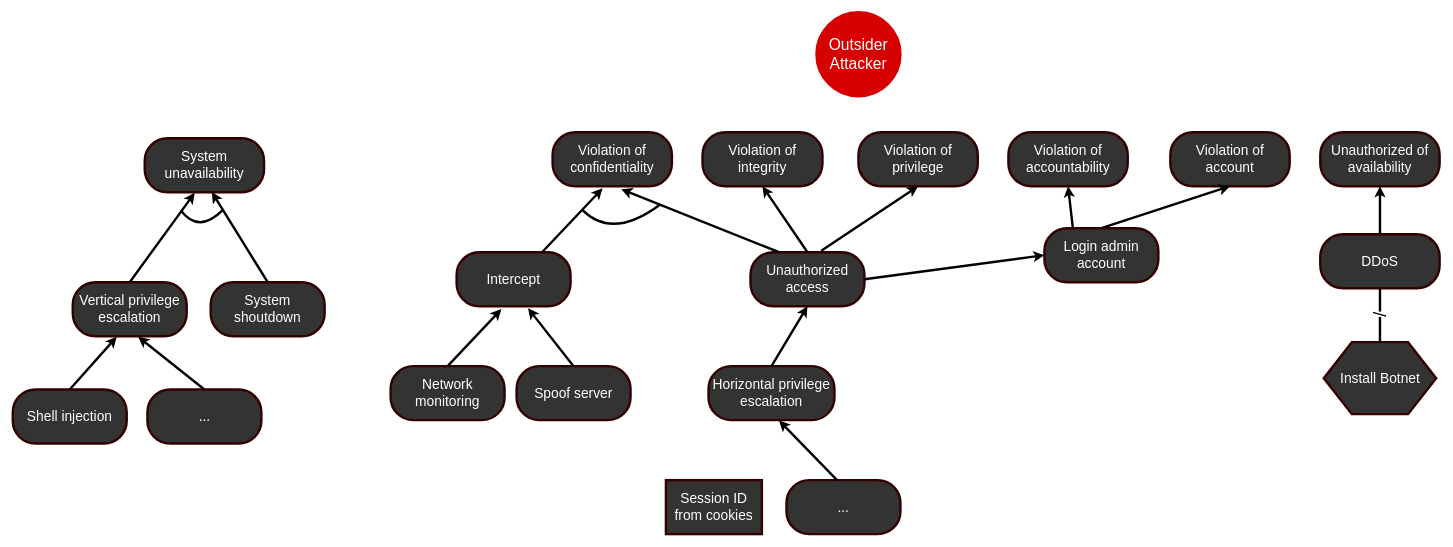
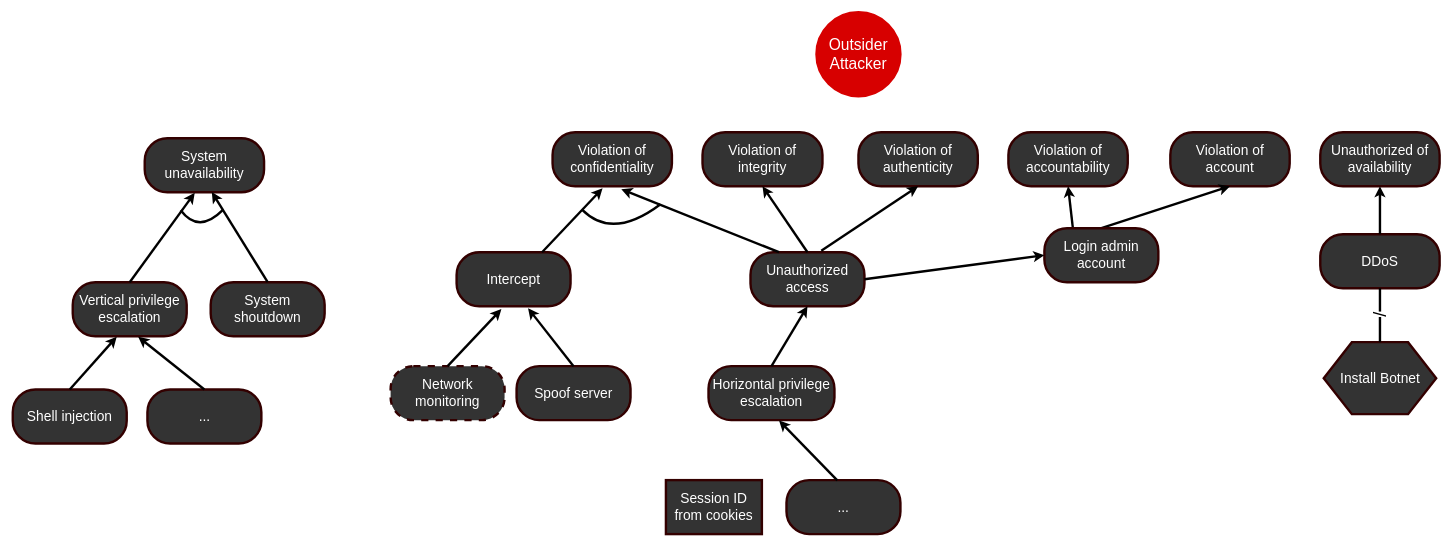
node "Violation of privilege": label "Violation of privilege" -> "Violation of authenticity"
node "Network monitoring": style solid -> dashed
